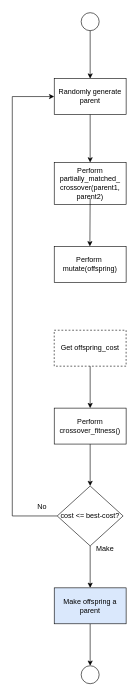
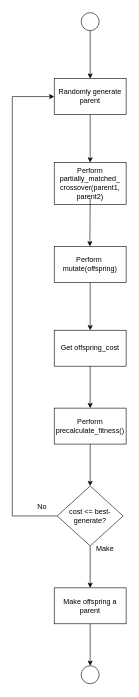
edge "Perform mutate(offspring)" -> "Get offspring_cost": added
node "Get offspring_cost": style dashed -> solid
node "Perform crossover_fitness()": label "Perform crossover_fitness()" -> "Perform precalculate_fitness()"
node "cost <= best-cost?": label "cost <= best-cost?" -> "cost <= best-generate?"
node "Make offspring a parent": fillcolor #dae8fc -> #ffffff
